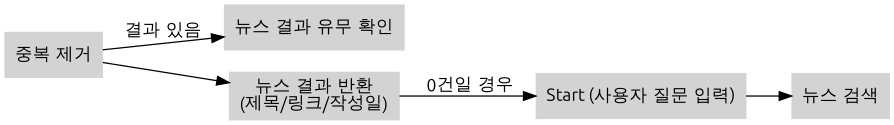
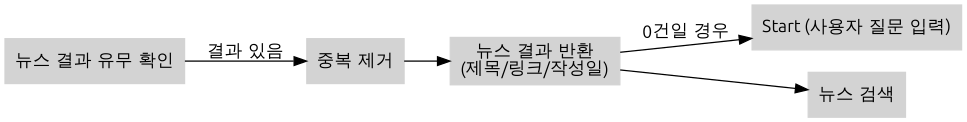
edge "중복 제거" -> "뉴스 결과 유무 확인": reversed
edge "Start (사용자 질문 입력)" -> "뉴스 검색": now "뉴스 결과 반환 (제목/링크/작성일)" -> "뉴스 검색"
